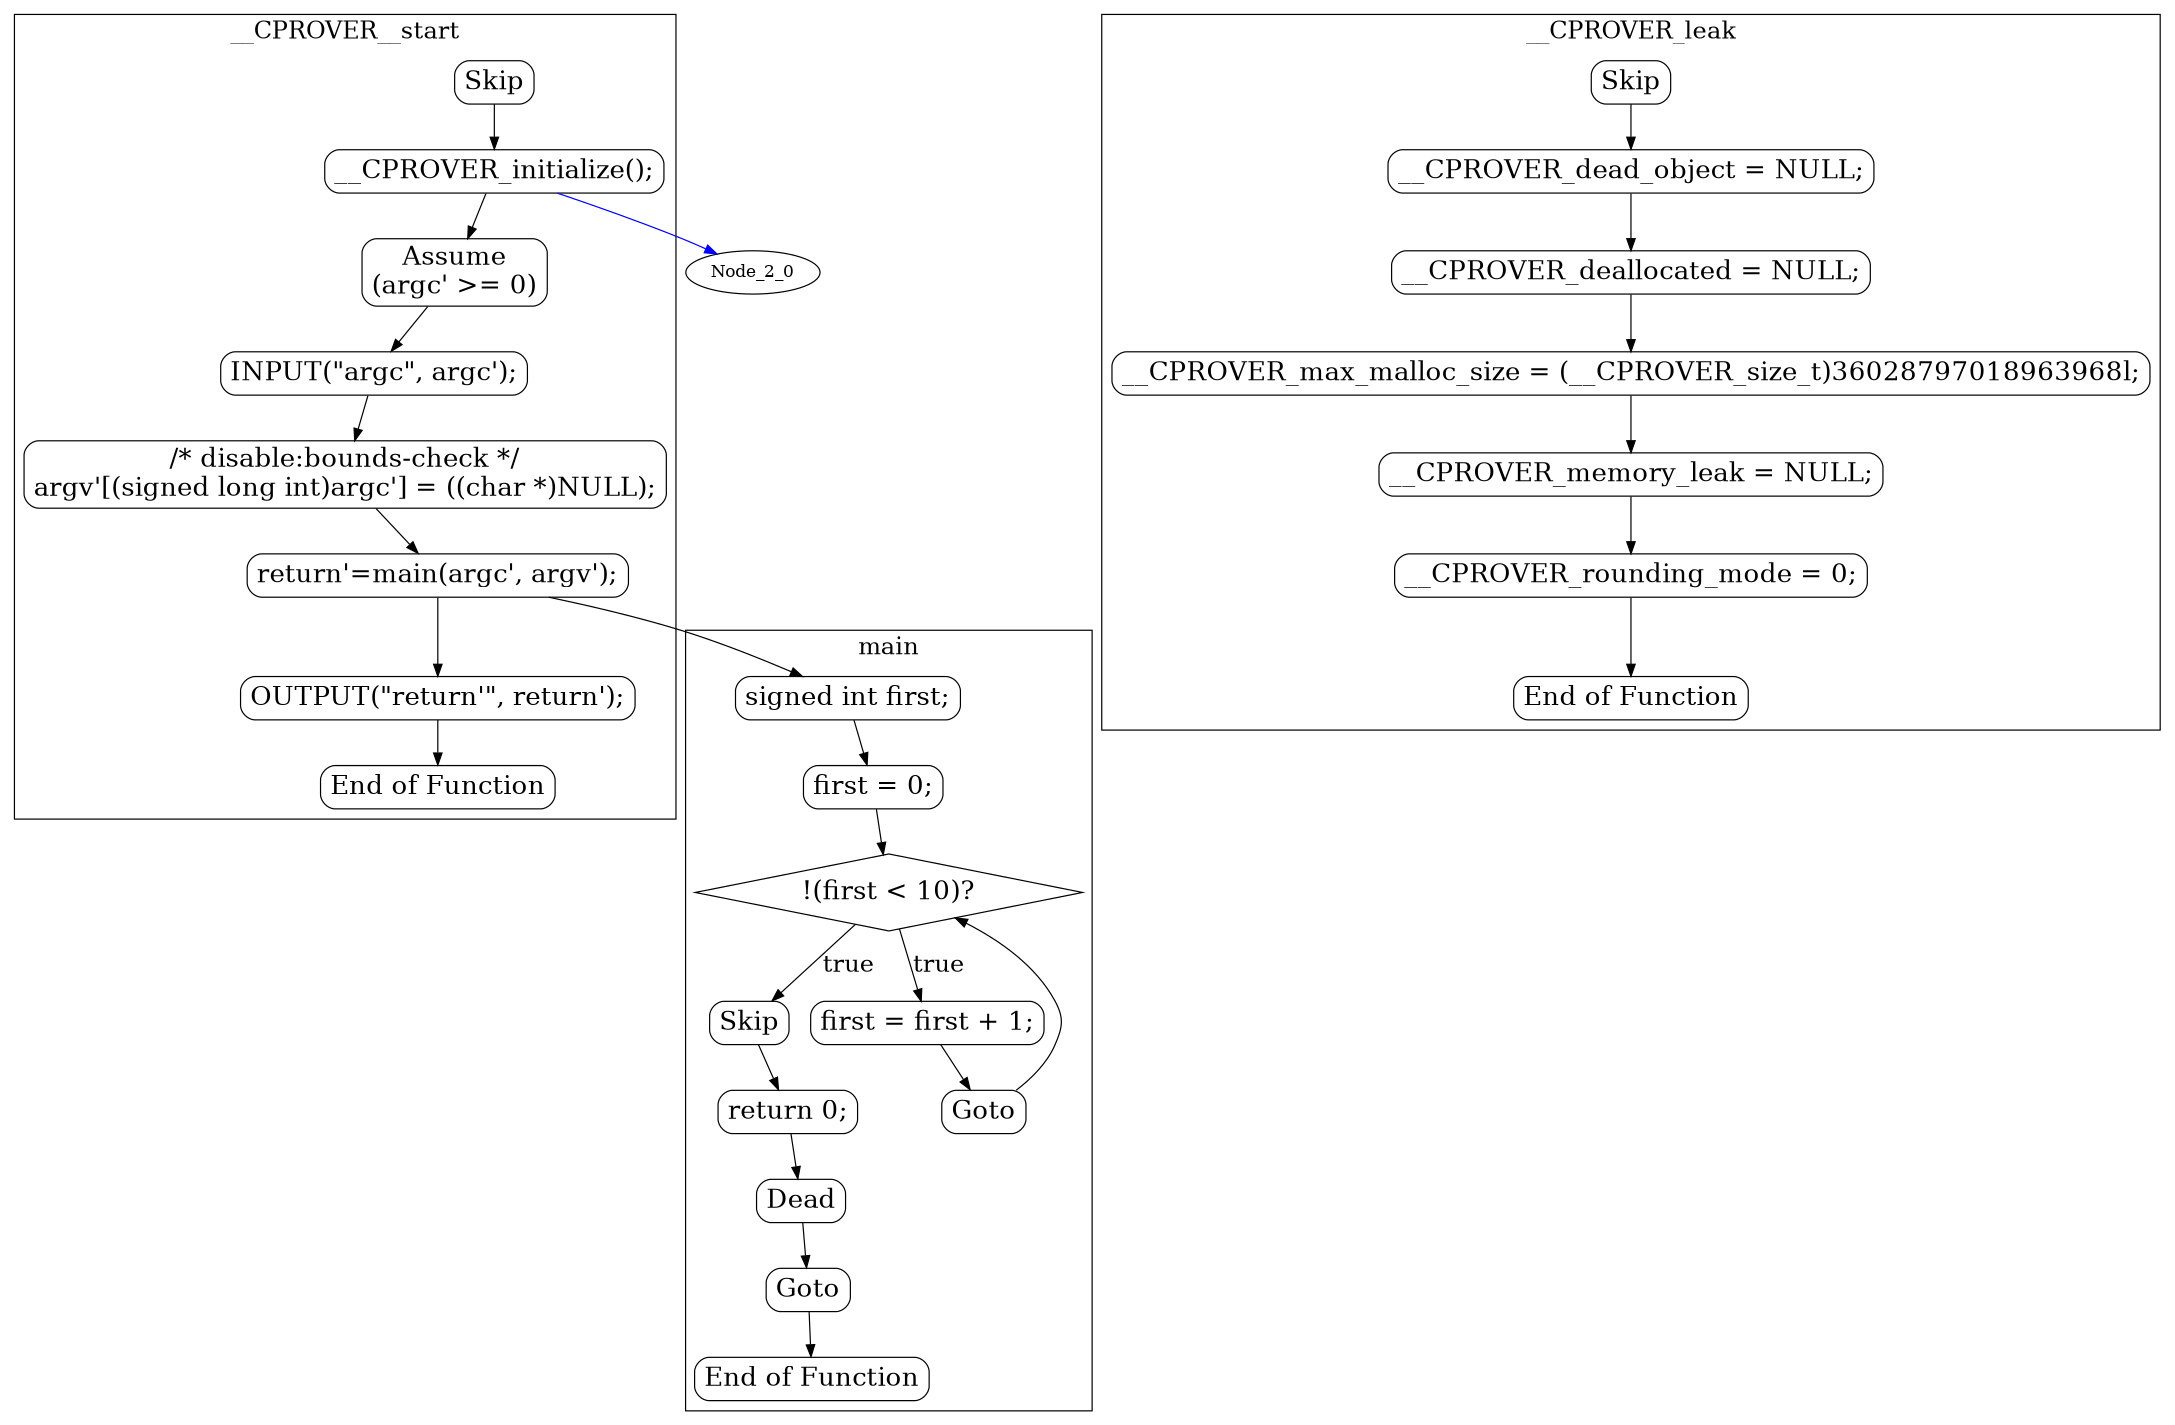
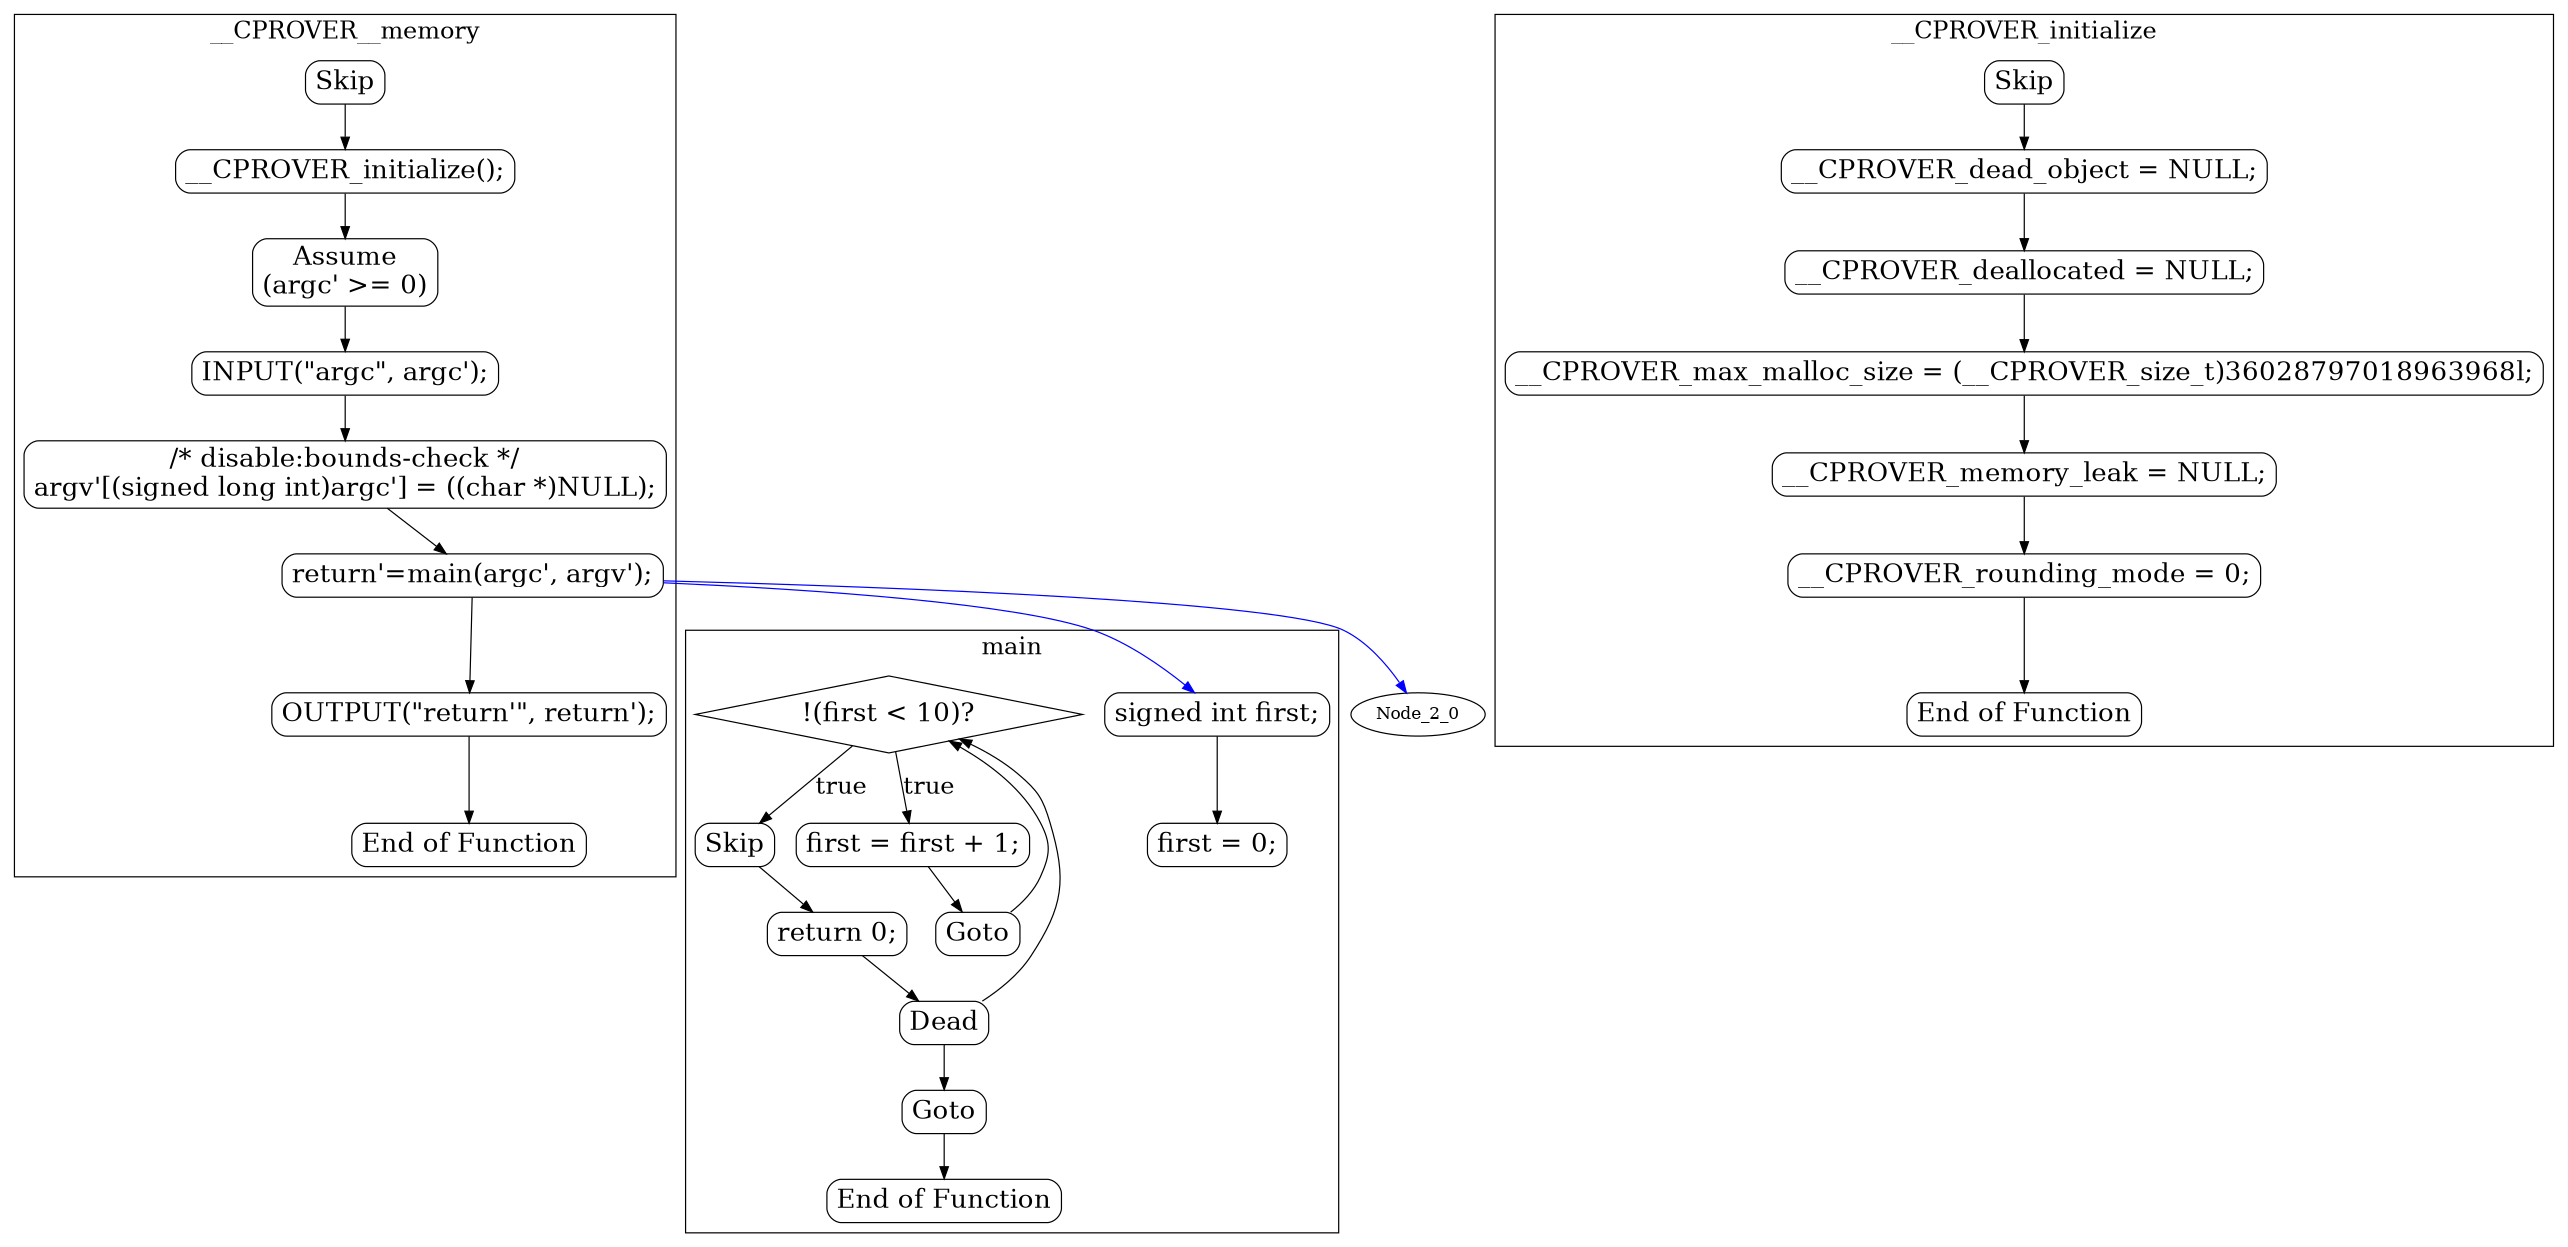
cluster "__CPROVER__start": label "__CPROVER__start" -> "__CPROVER__memory"
cluster "__CPROVER_leak": label "__CPROVER_leak" -> "__CPROVER_initialize"
edge "__CPROVER_initialize();" -> "Node_2_0": now "return'=main(argc', argv');" -> "Node_2_0"
edge "return'=main(argc', argv');" -> "signed int first;": color black -> blue
edge "first = 0;" -> "!(first < 10)?": now "Dead" -> "!(first < 10)?"
